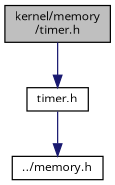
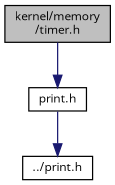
node "timer.h": label "timer.h" -> "print.h"
node "../memory.h": label "../memory.h" -> "../print.h"
